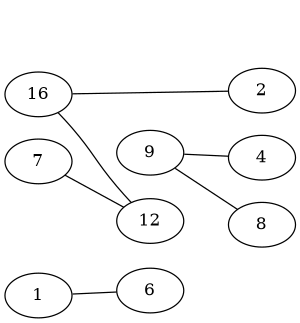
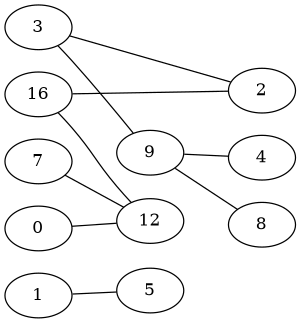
node "3": added
node "0": added
node "6": label "6" -> "5"
